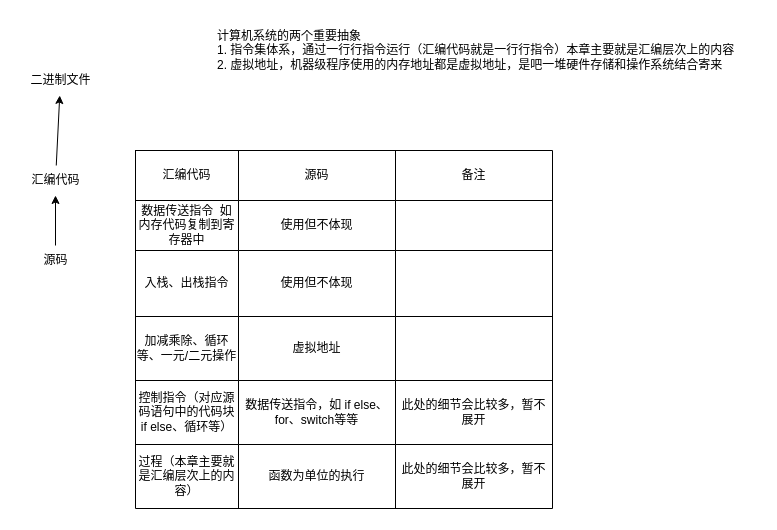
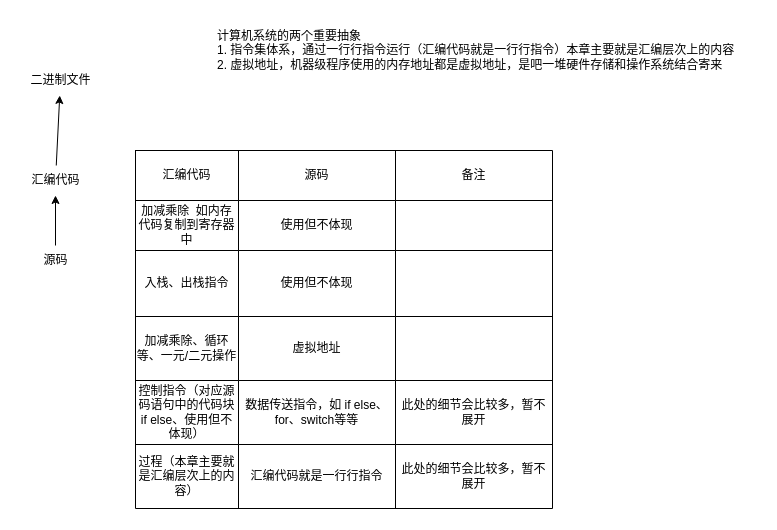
node "数据传送指令 如内存代码复制到寄存器中": label "数据传送指令 如内存代码复制到寄存器中" -> "加减乘除 如内存代码复制到寄存器中"
node "控制指令（对应源码语句中的代码块if else、循环等）": label "控制指令（对应源码语句中的代码块if else、循环等）" -> "控制指令（对应源码语句中的代码块if else、使用但不体现）"
node "函数为单位的执行": label "函数为单位的执行" -> "汇编代码就是一行行指令"
